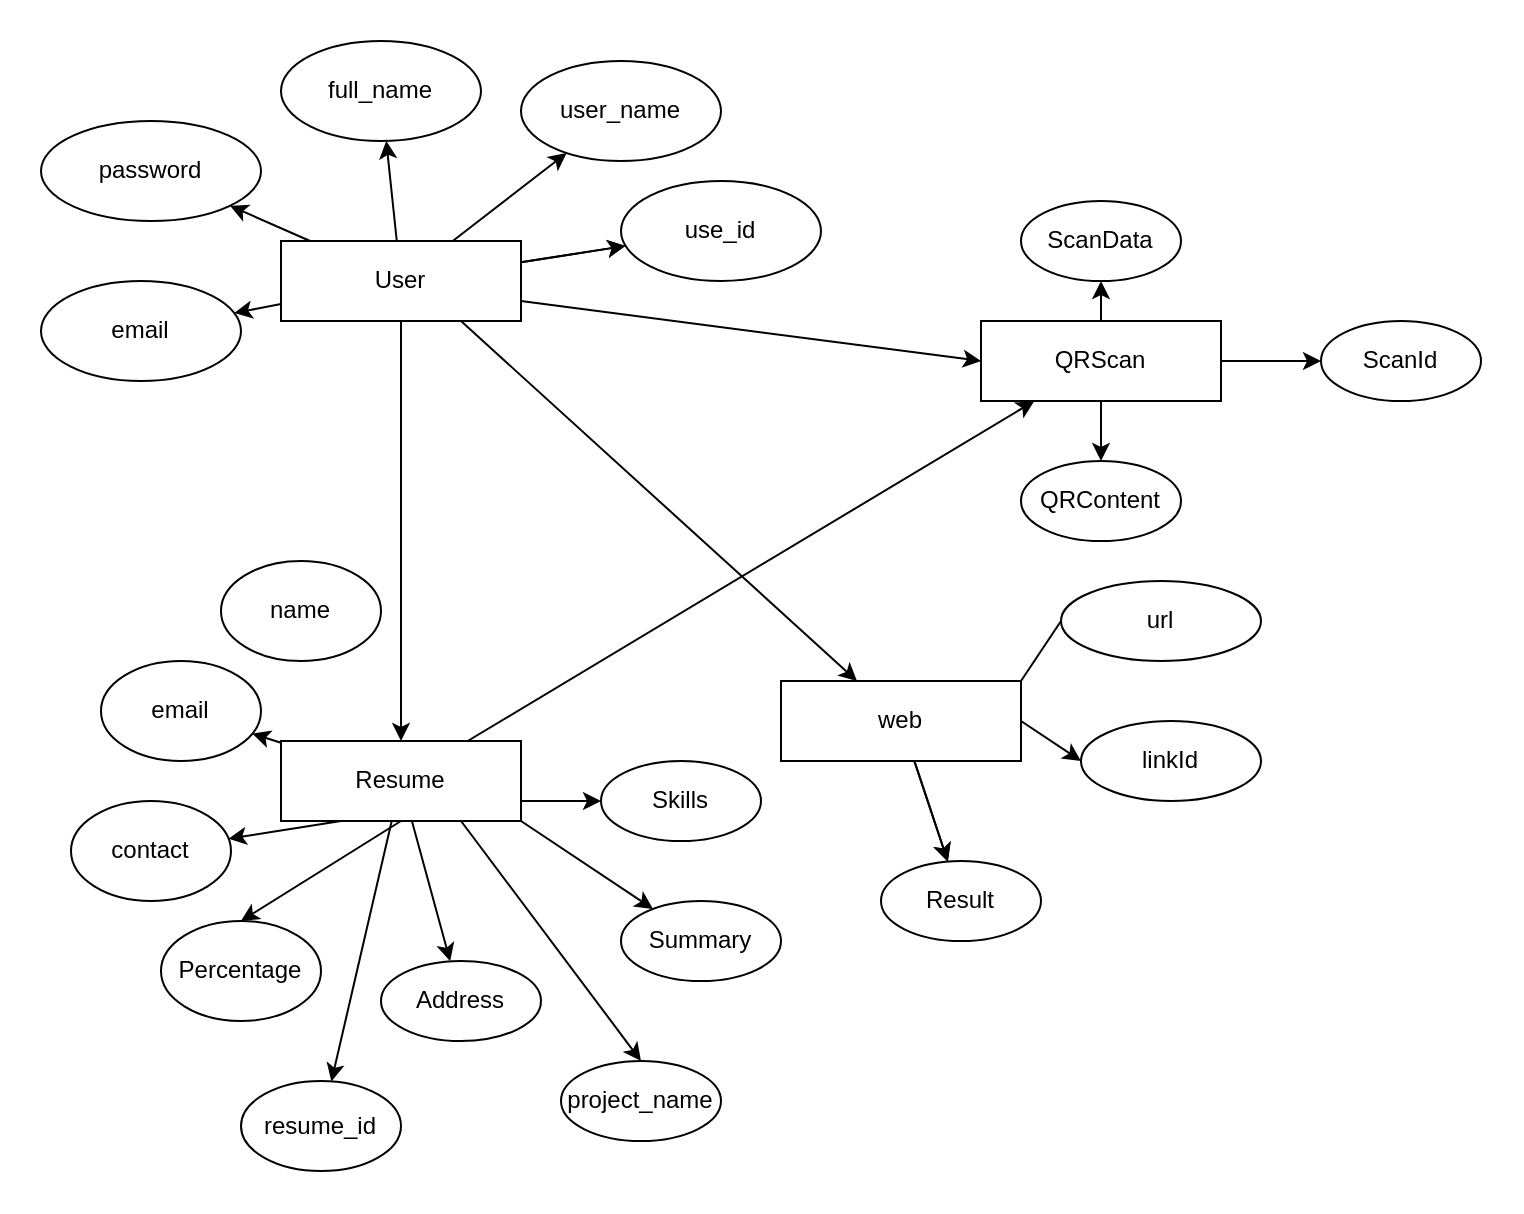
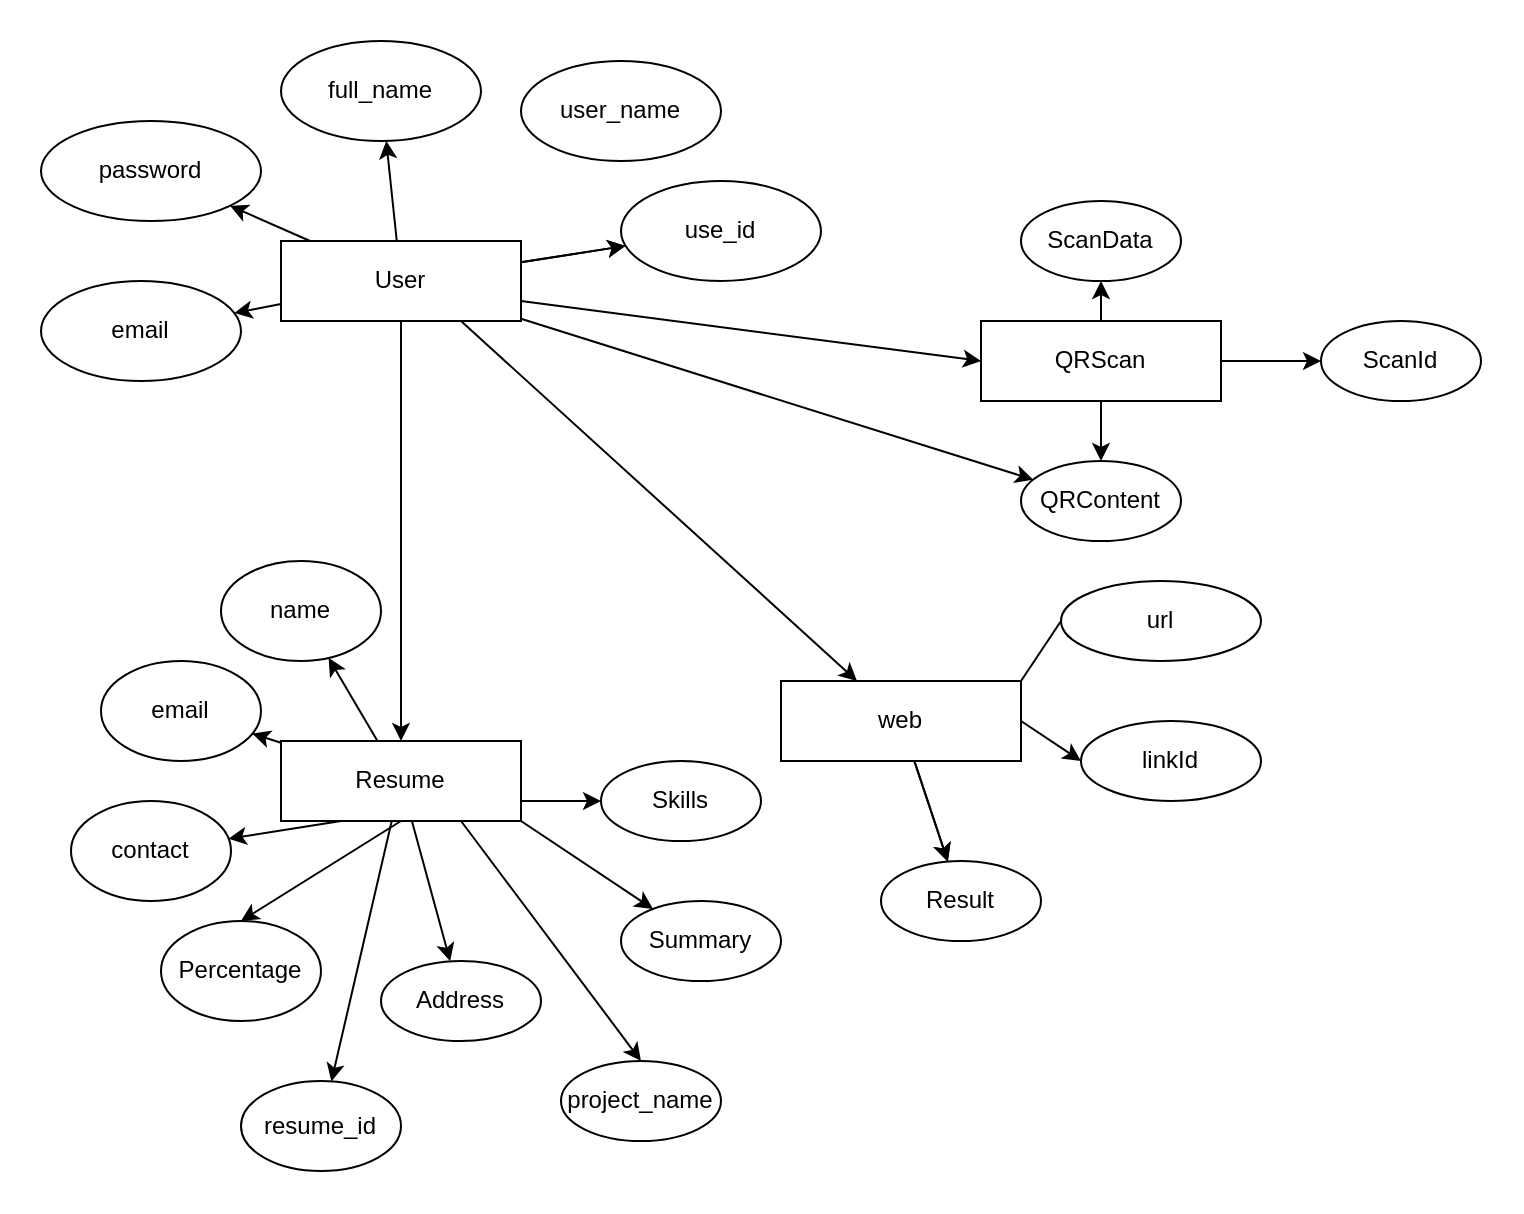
edge "User" -> "user_name": now "User" -> "QRContent"
edge "Resume" -> "QRScan": now "Resume" -> "name"
